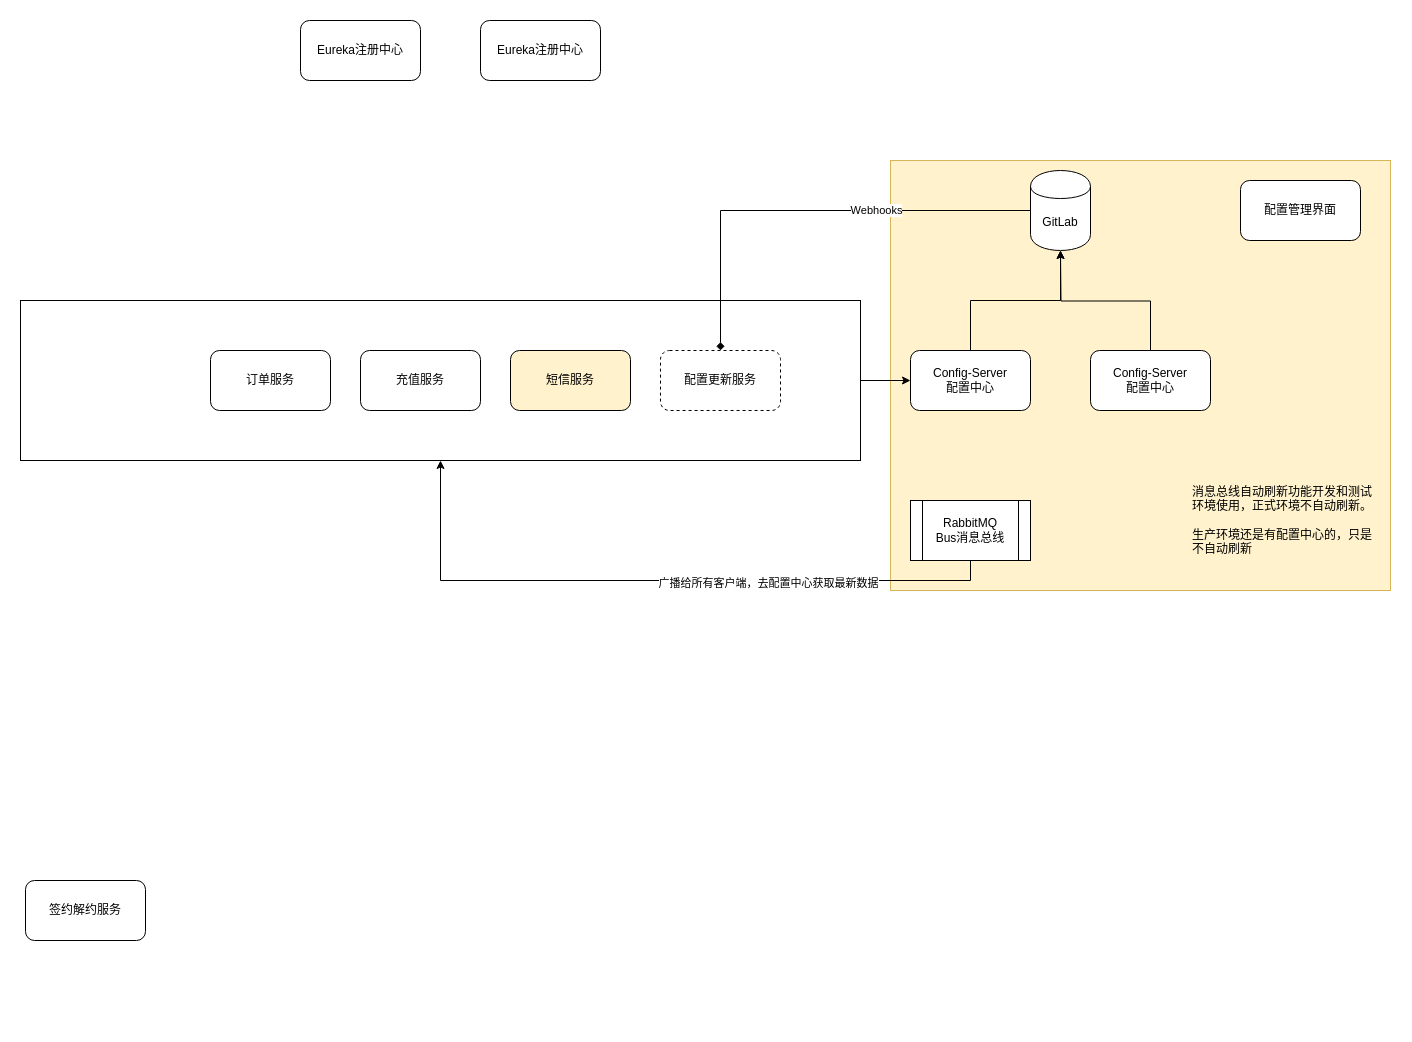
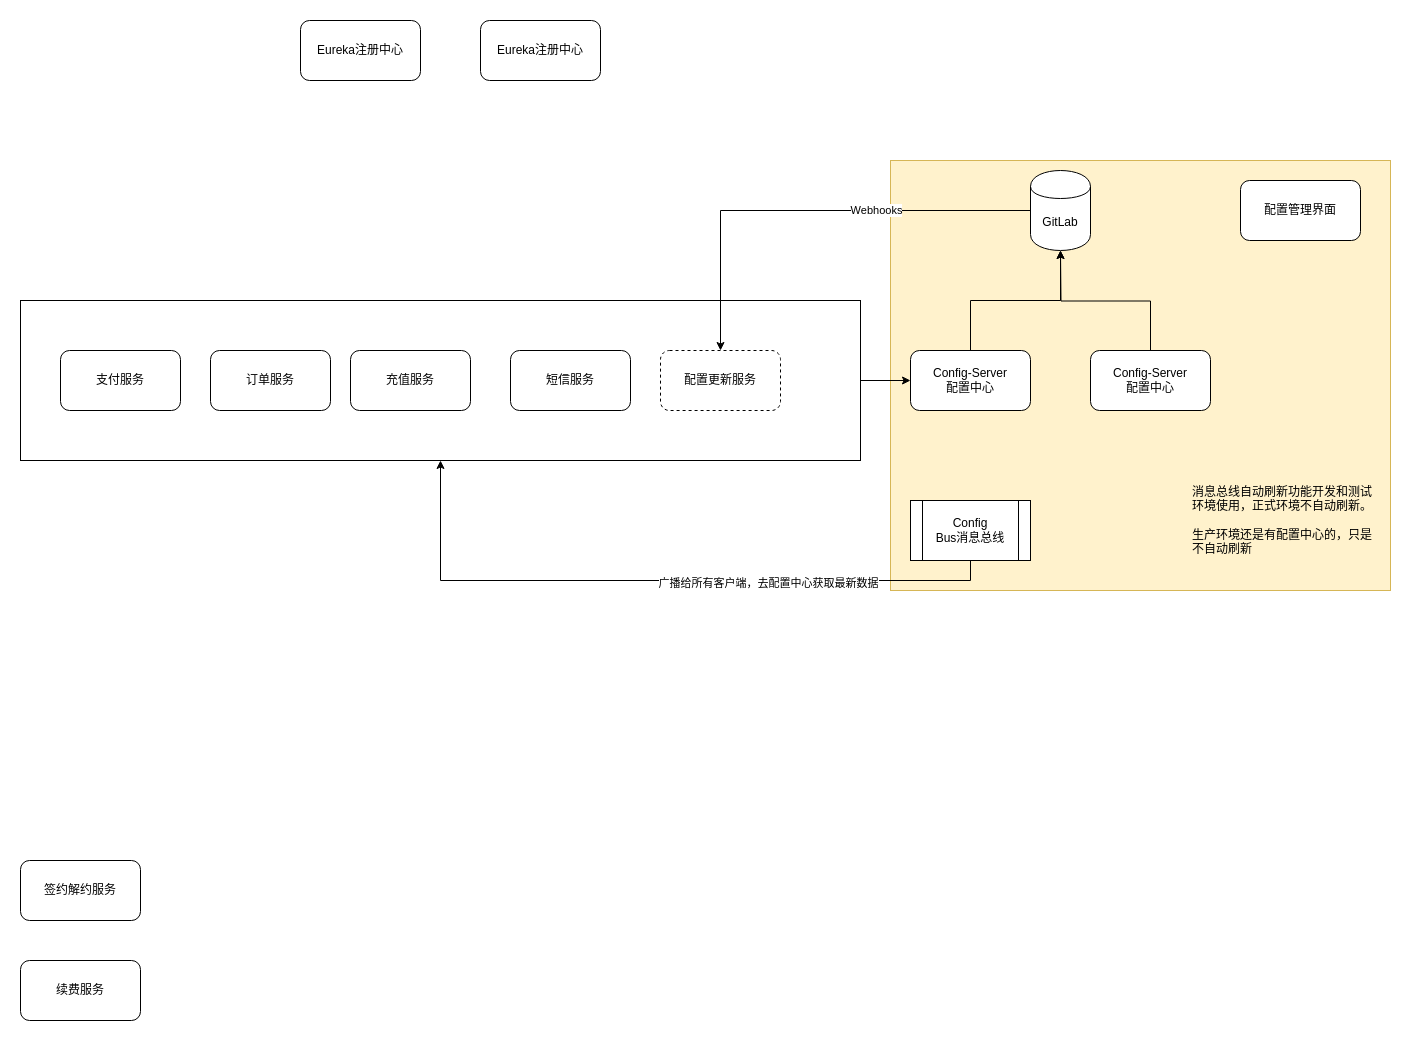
edge "GitLab" -> "配置更新服务": arrowhead diamond -> classic
node "支付服务": added
node "充值服务": moved (421, 381) -> (411, 381)
node "短信服务": fillcolor #fff2cc -> #ffffff
node "RabbitMQ Bus消息总线": label "RabbitMQ Bus消息总线" -> "Config Bus消息总线"
node "签约解约服务": moved (86, 911) -> (81, 891)
node "续费服务": added
